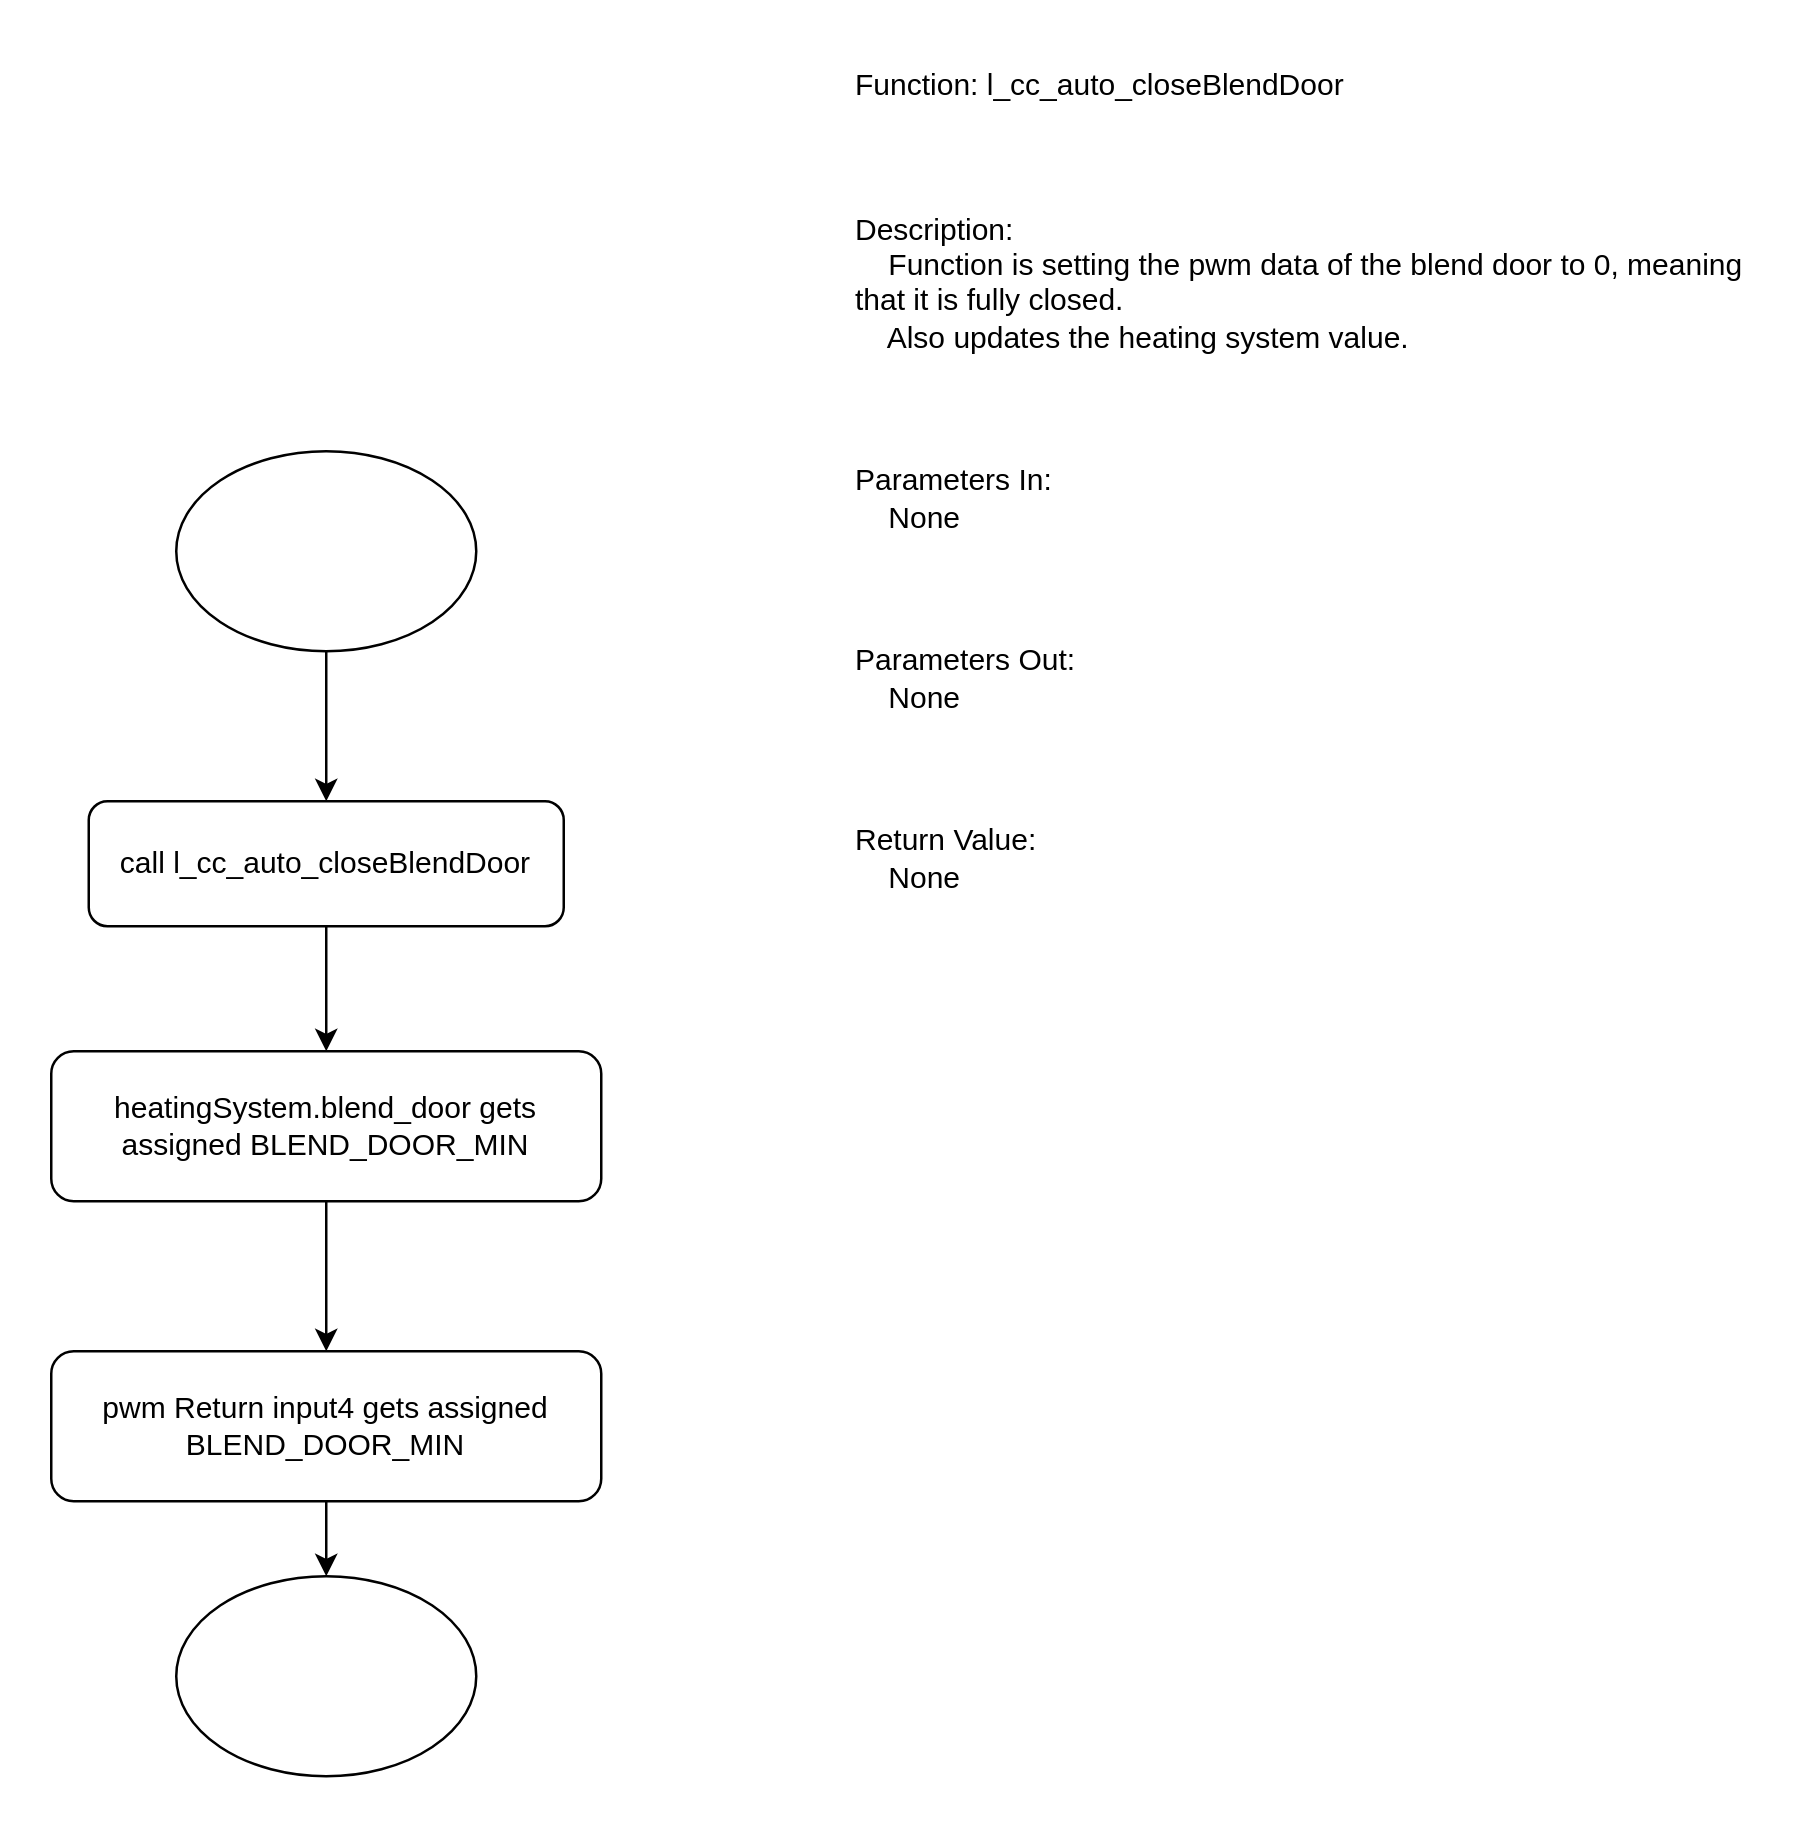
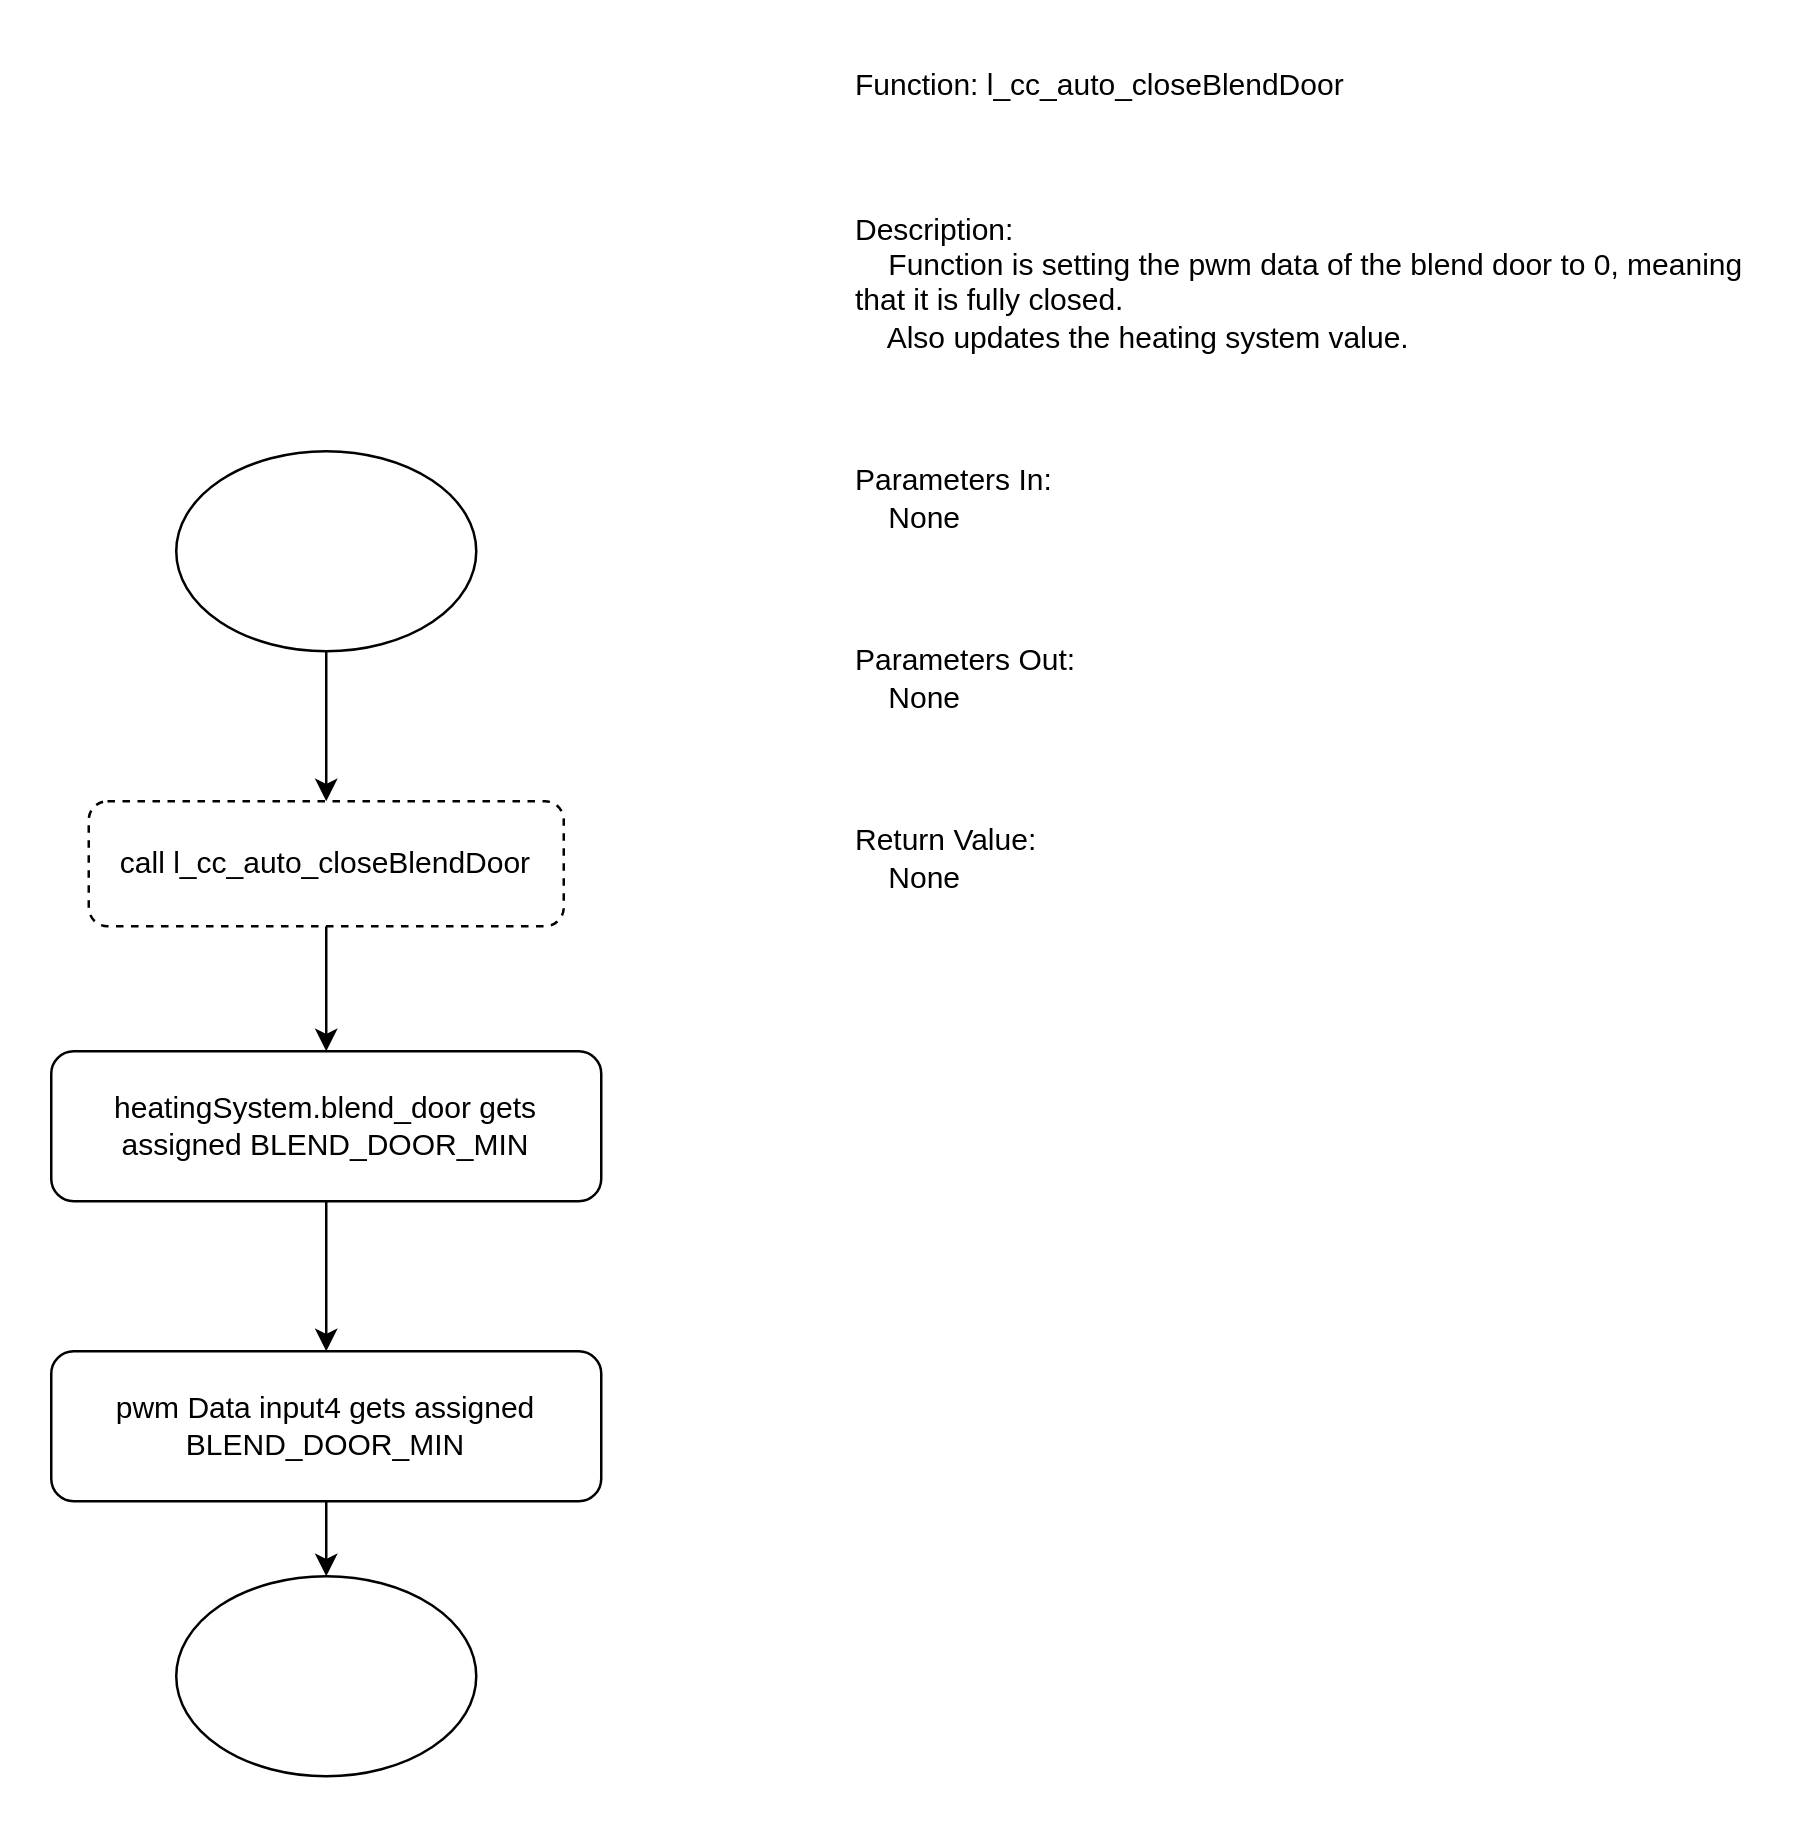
node "call l_cc_auto_closeBlendDoor": style solid -> dashed
node "pwm Return input4 gets assigned BLEND_DOOR_MIN": label "pwm Return input4 gets assigned BLEND_DOOR_MIN" -> "pwm Data input4 gets assigned BLEND_DOOR_MIN"
